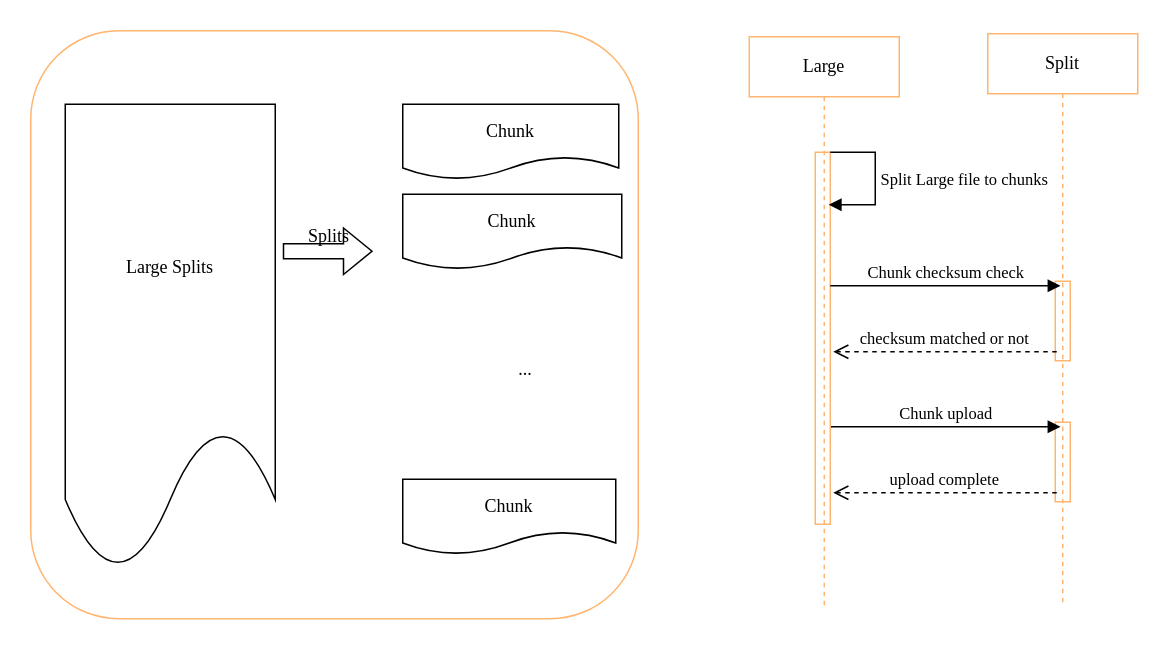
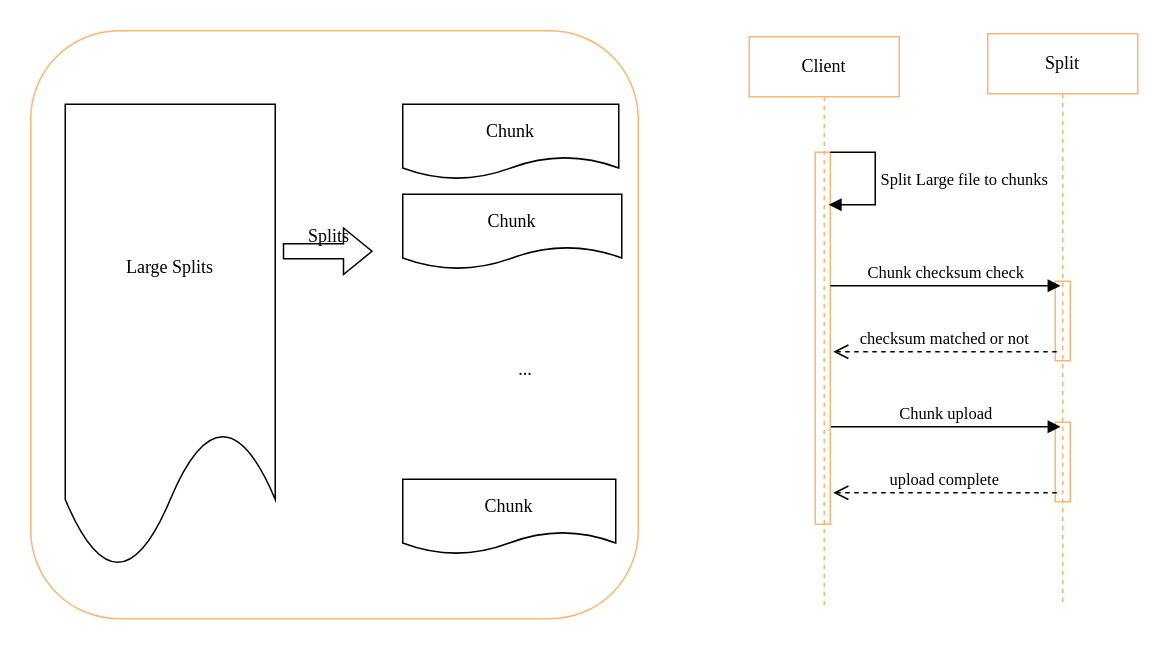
node "Large": label "Large" -> "Client"
